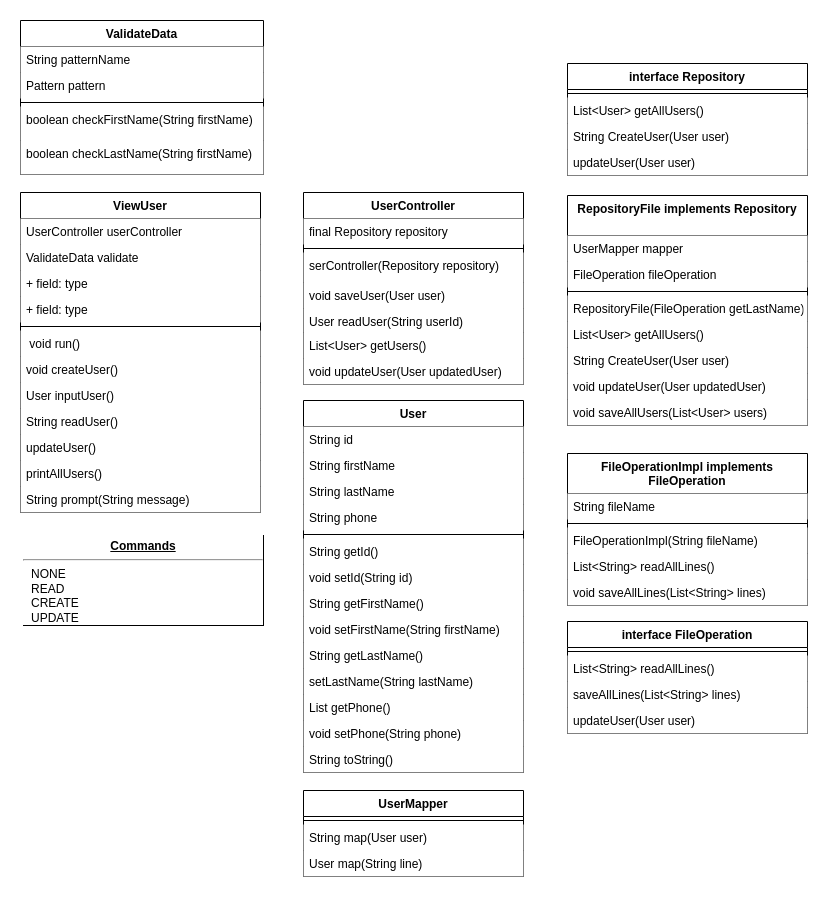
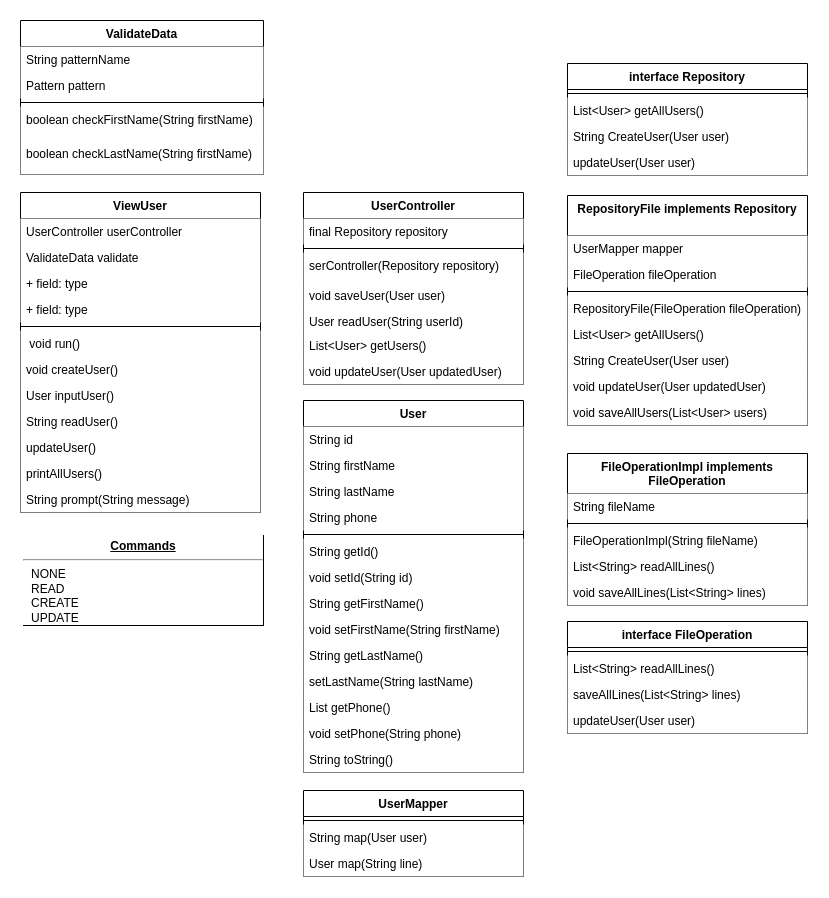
node "RepositoryFile(FileOperation getLastName)": label "RepositoryFile(FileOperation getLastName)" -> "RepositoryFile(FileOperation fileOperation)"
